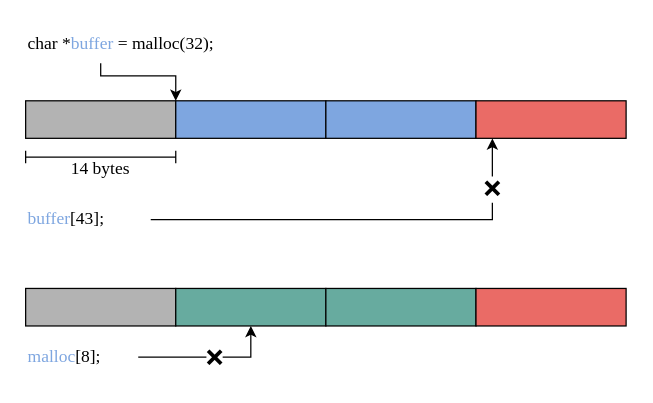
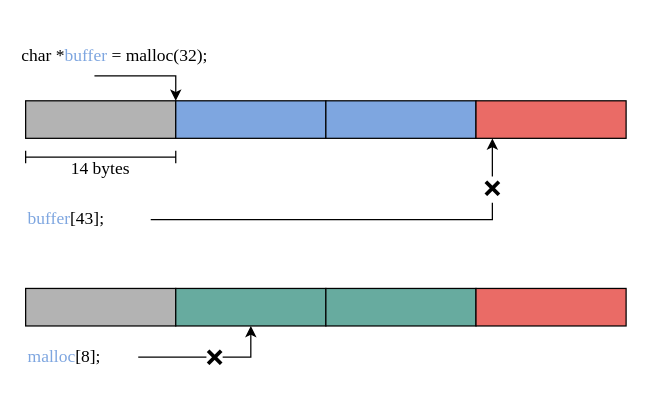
node "char *buffer = malloc(32);": moved (176, 44) -> (169, 57)
